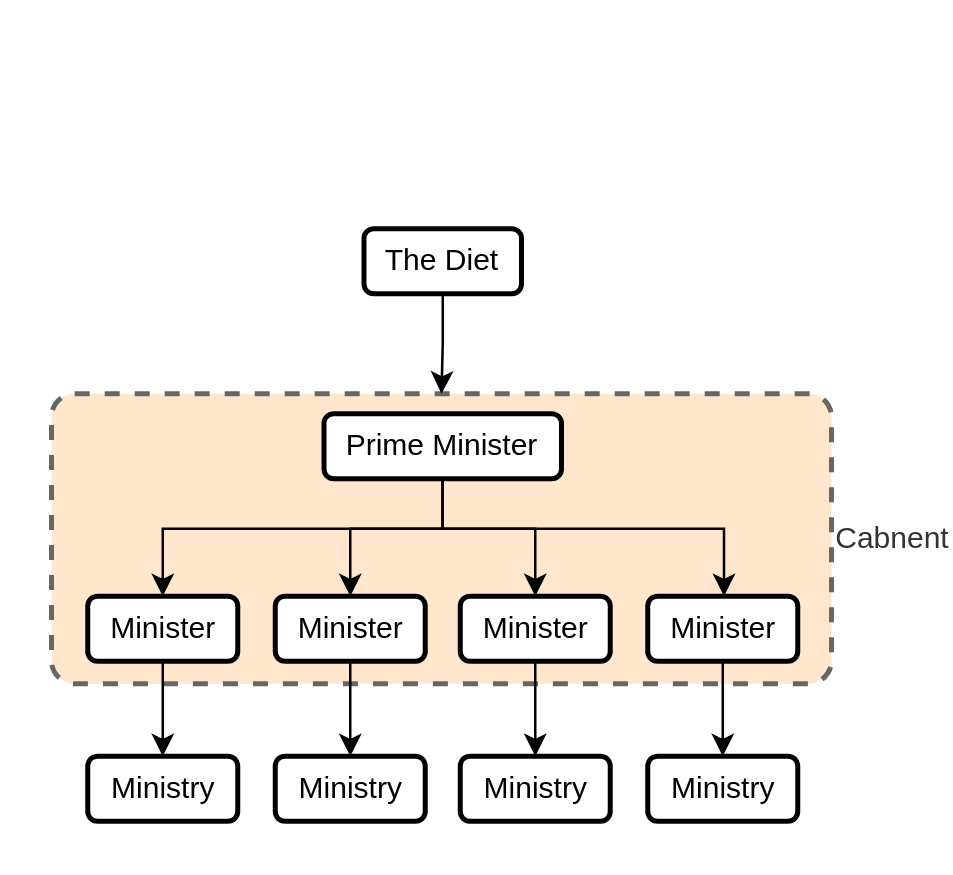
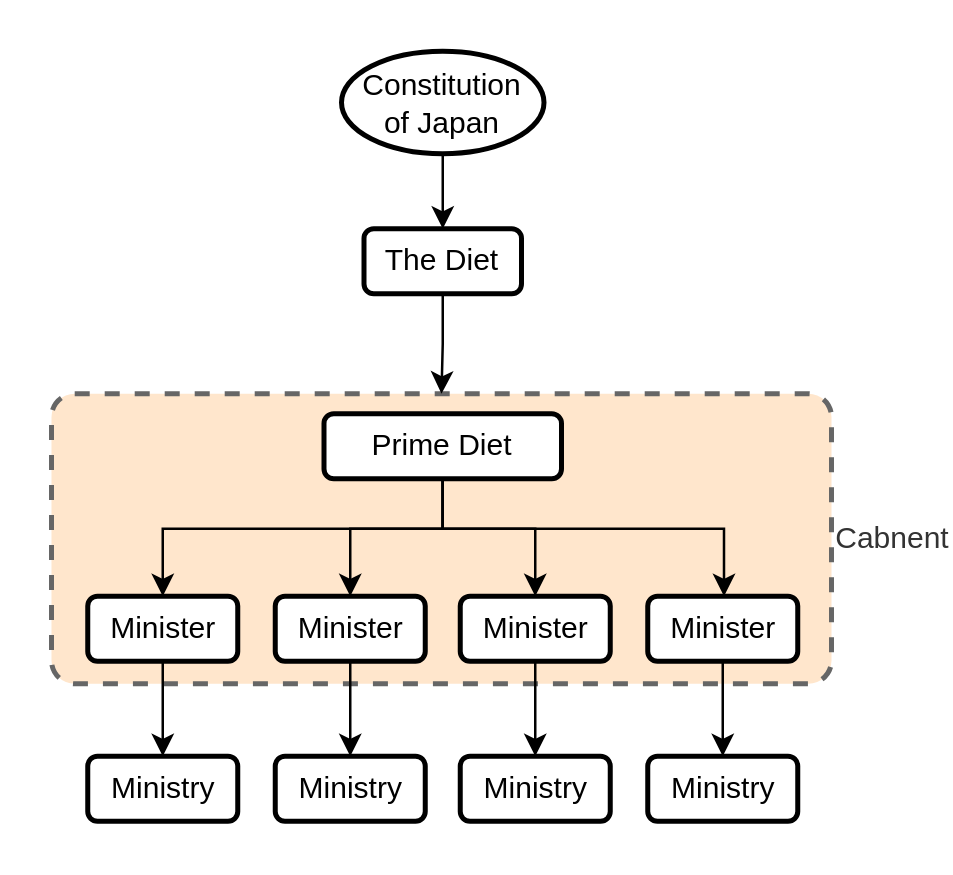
node "Constitution of Japan": added
edge "Constitution of Japan" -> "The Diet": added
node "Prime Minister": label "Prime Minister" -> "Prime Diet"
